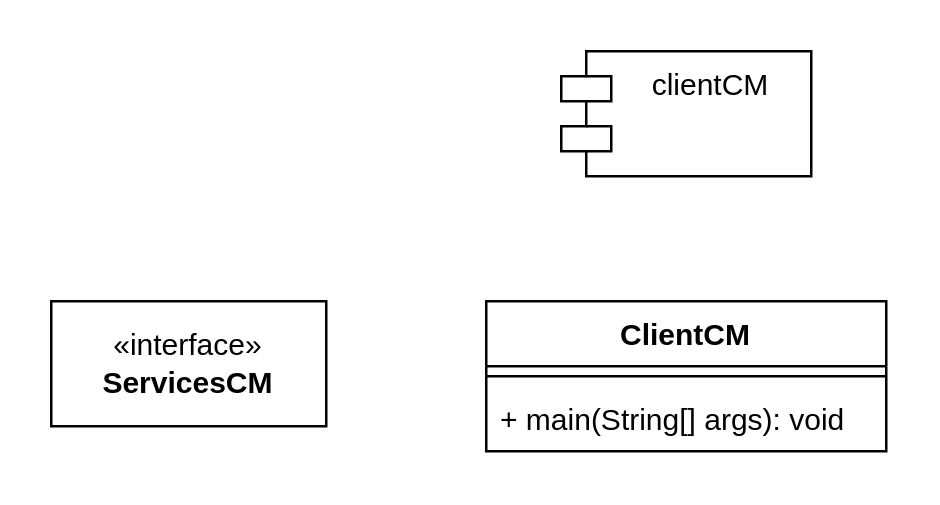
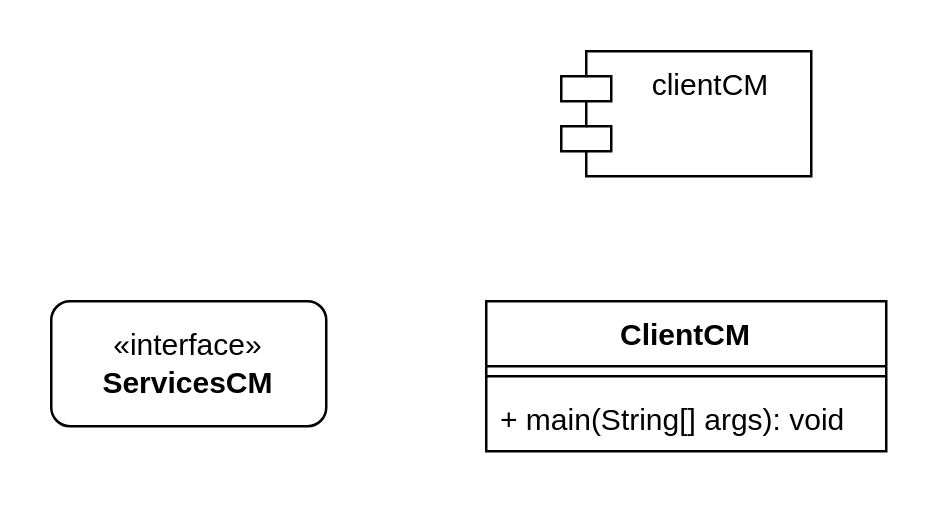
node "«interface» ServicesCM": shape rectangle -> rounded rectangle
